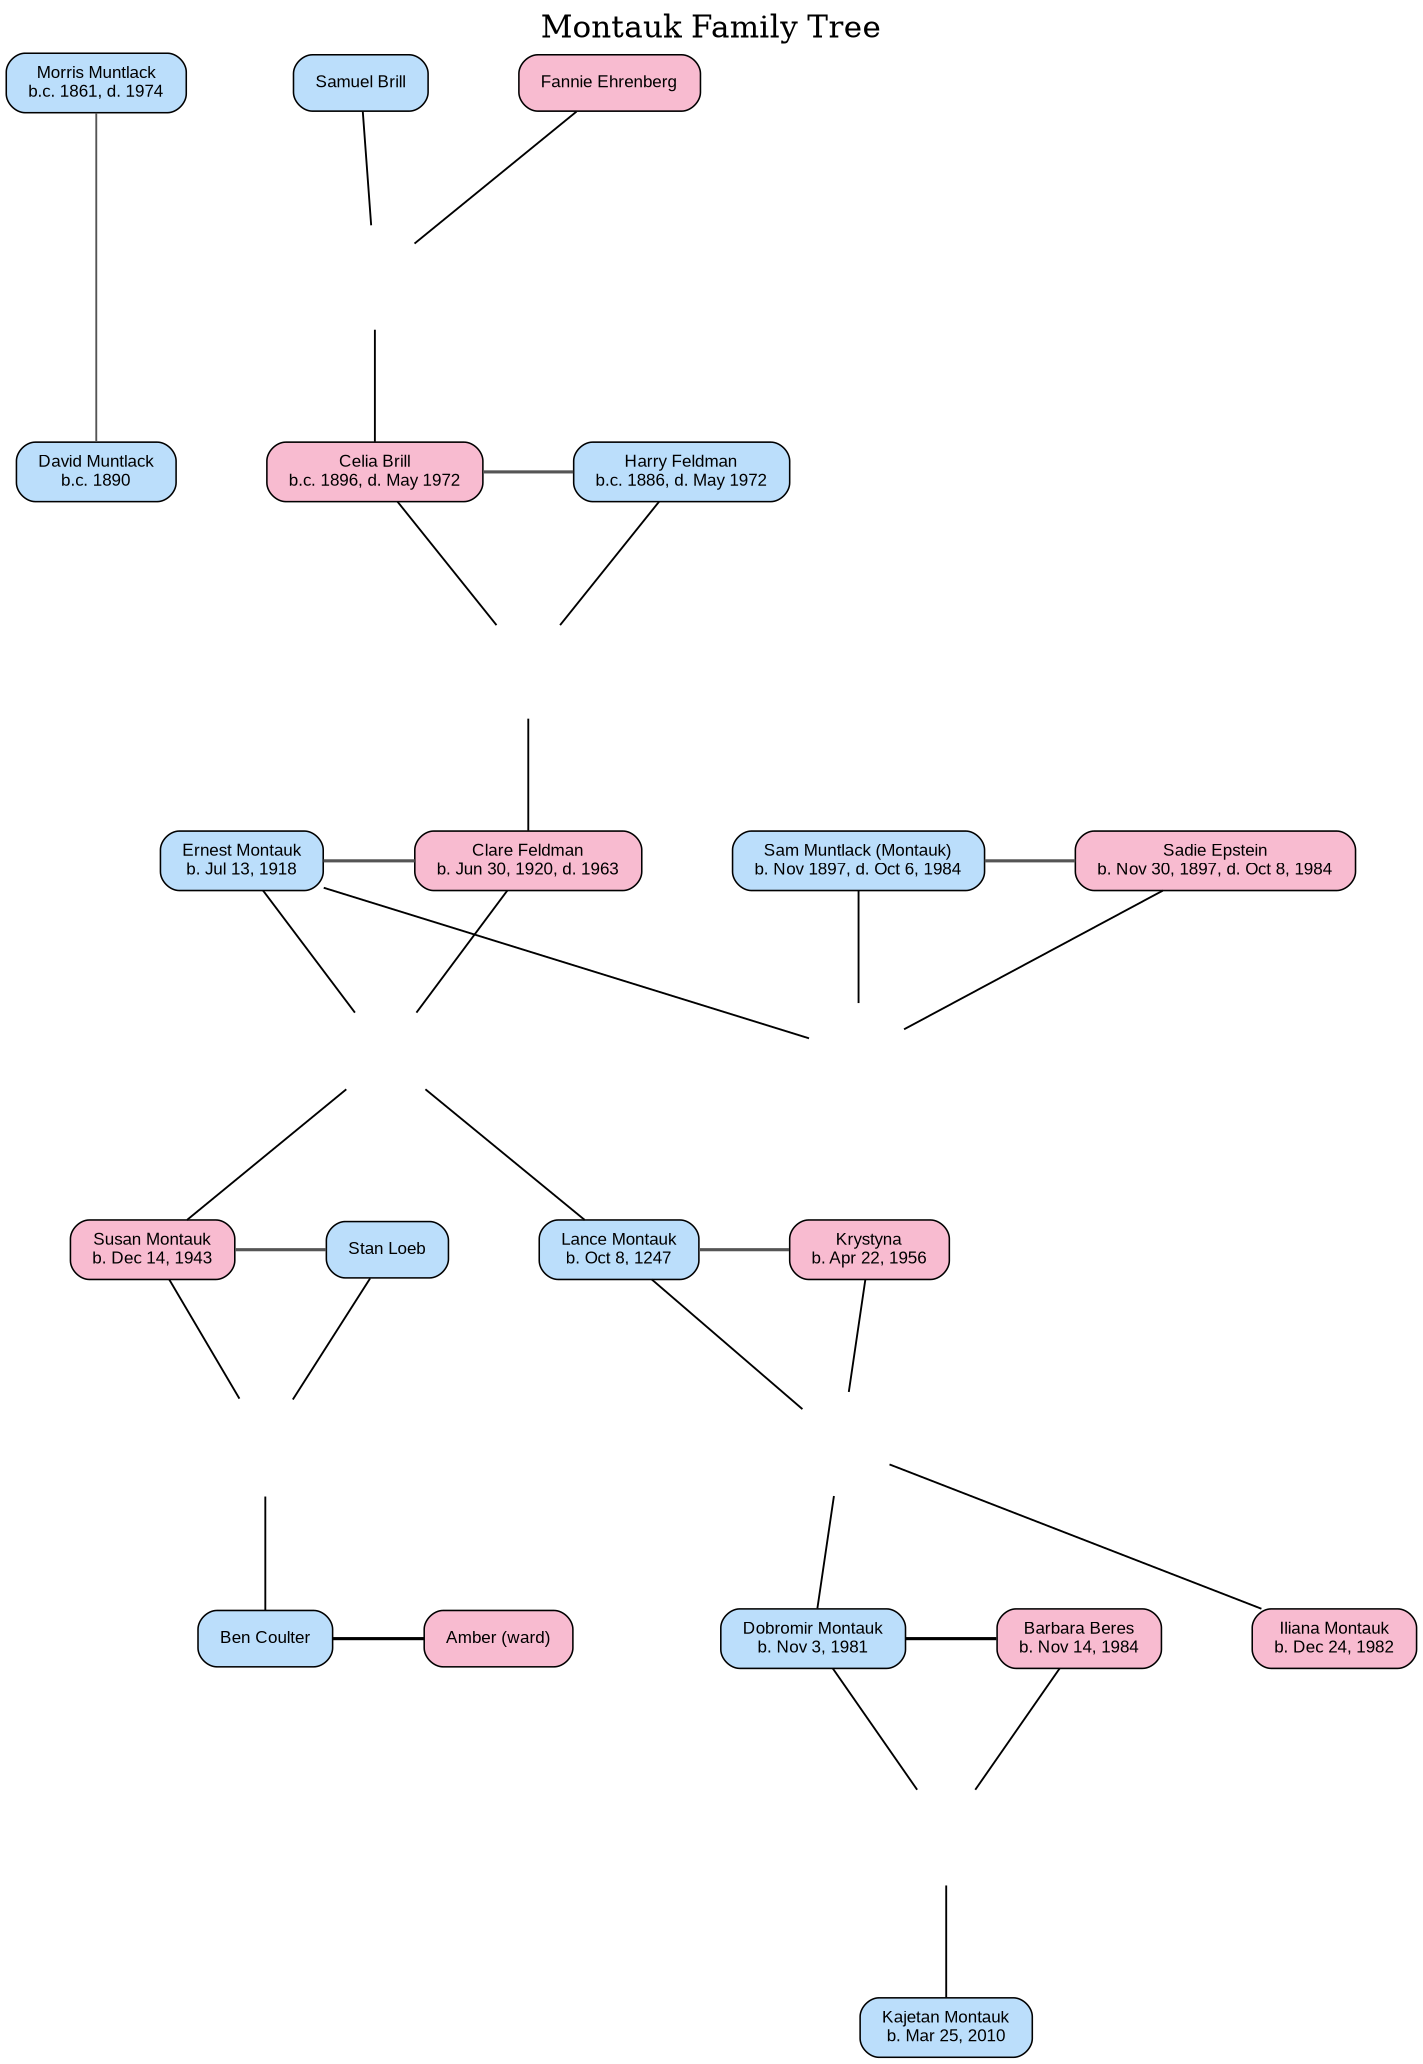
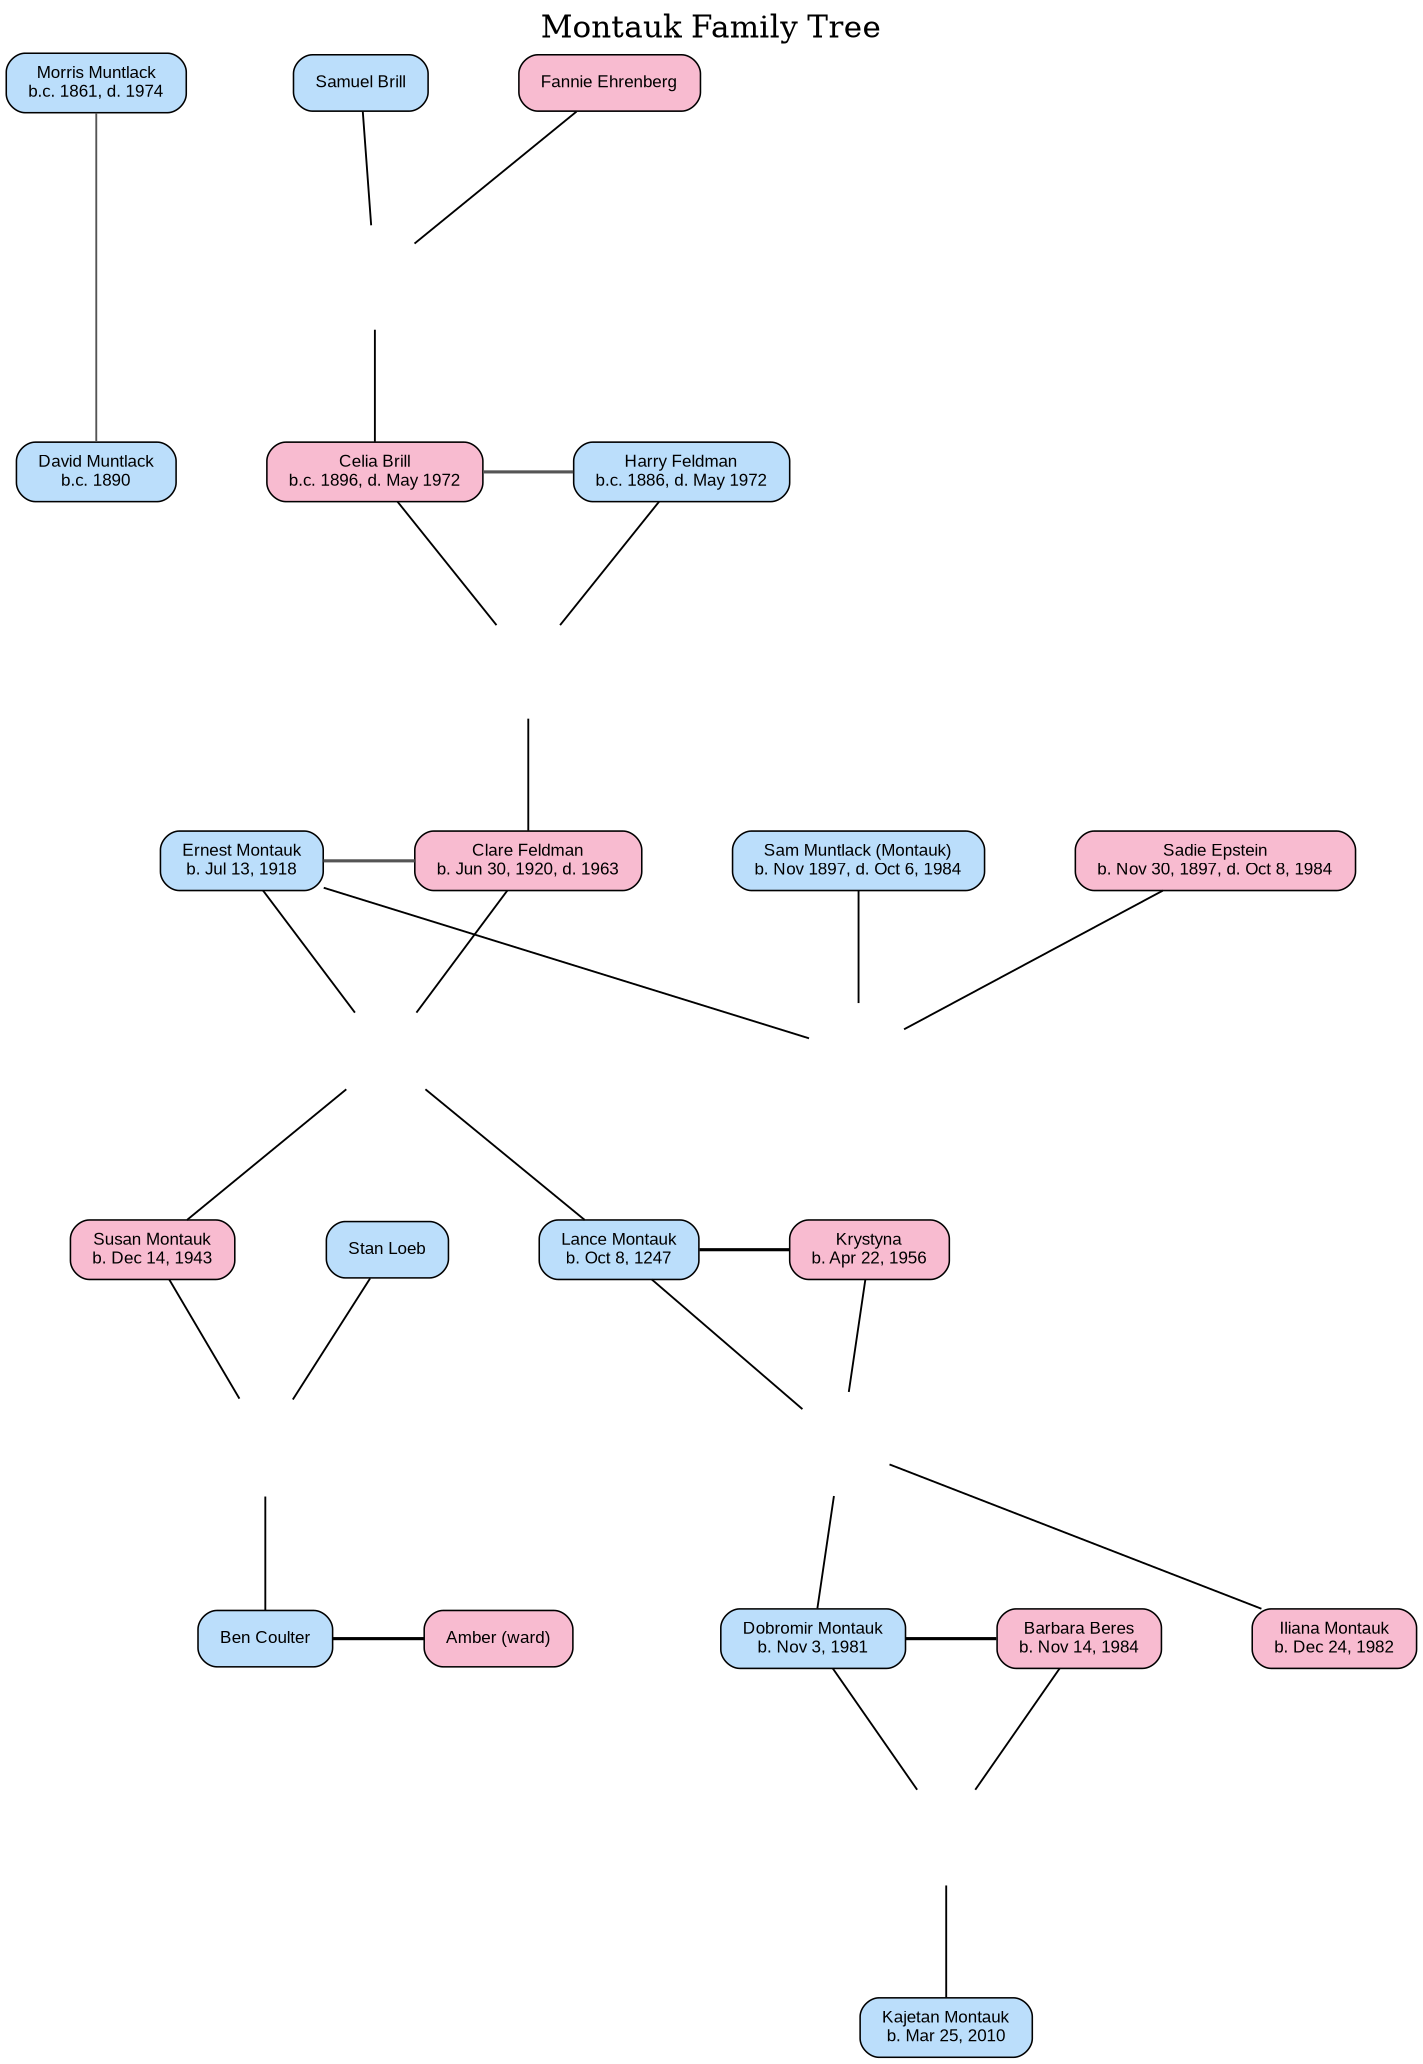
edge "Sam Muntlack (Montauk) b. Nov 1897, d. Oct 6, 1984" -- "Sadie Epstein b. Nov 30, 1897, d. Oct 8, 1984": removed
edge "Susan Montauk b. Dec 14, 1943" -- "Stan Loeb": removed
edge "Lance Montauk b. Oct 8, 1247" -- "Krystyna b. Apr 22, 1956": color #555555 -> black
